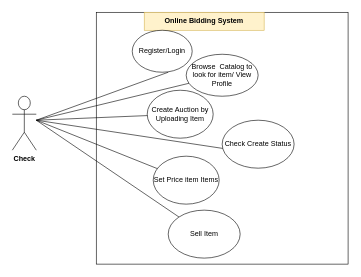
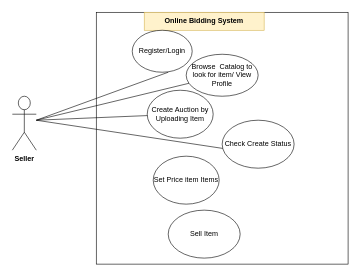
edge "Set Price item Items" -- "Sell Item": removed
node "Check": label "Check" -> "Seller"
